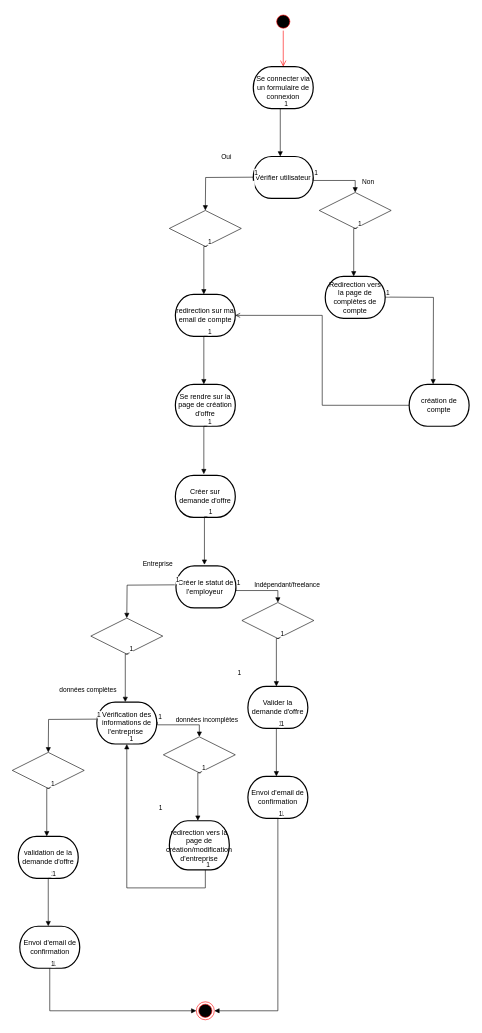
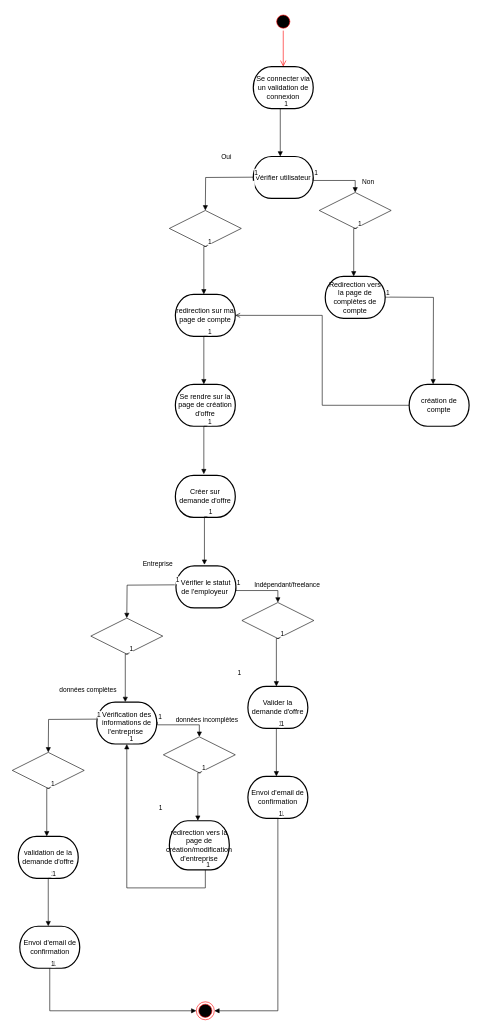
node "Se connecter via un formulaire de connexion": label "Se connecter via un formulaire de connexion" -> "Se connecter via un validation de connexion"
node "redirection sur ma email de compte": label "redirection sur ma email de compte" -> "redirection sur ma page de compte"
node "Créer le statut de l'employeur": label "Créer le statut de l'employeur" -> "Vérifier le statut de l'employeur"
